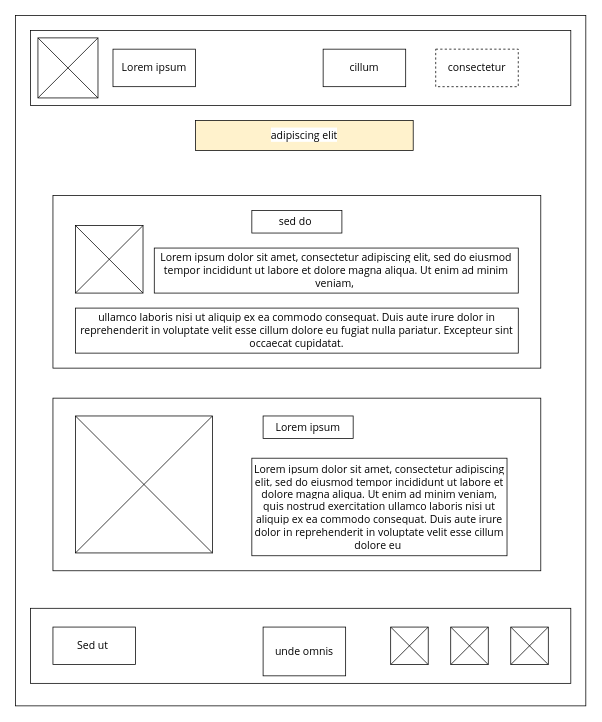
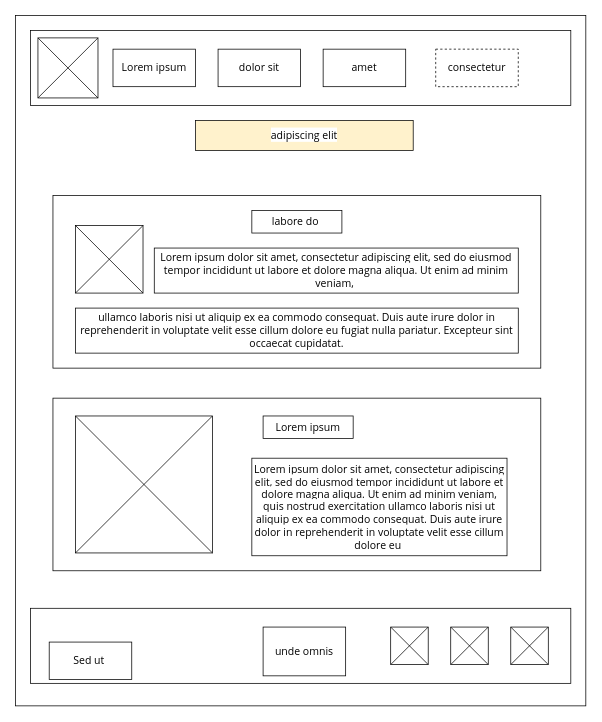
node "dolor sit": added
node "cillum": label "cillum" -> "amet"
node "sed do": label "sed do" -> "labore do"
node "Sed ut": moved (94, 645) -> (90, 660)
